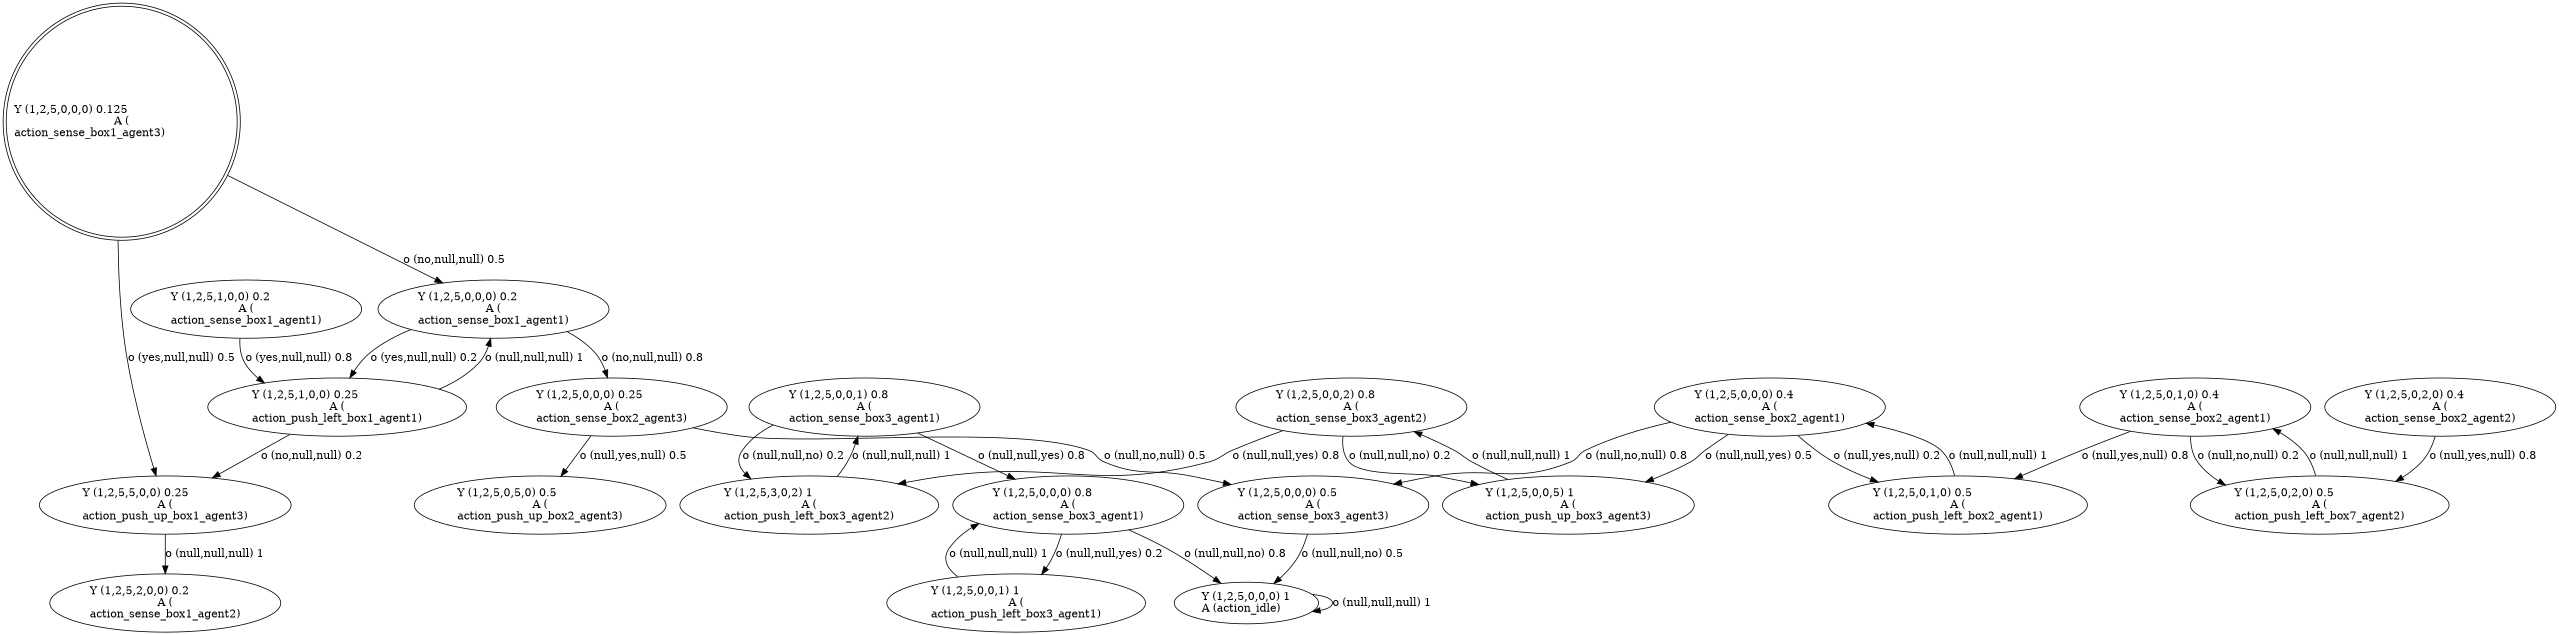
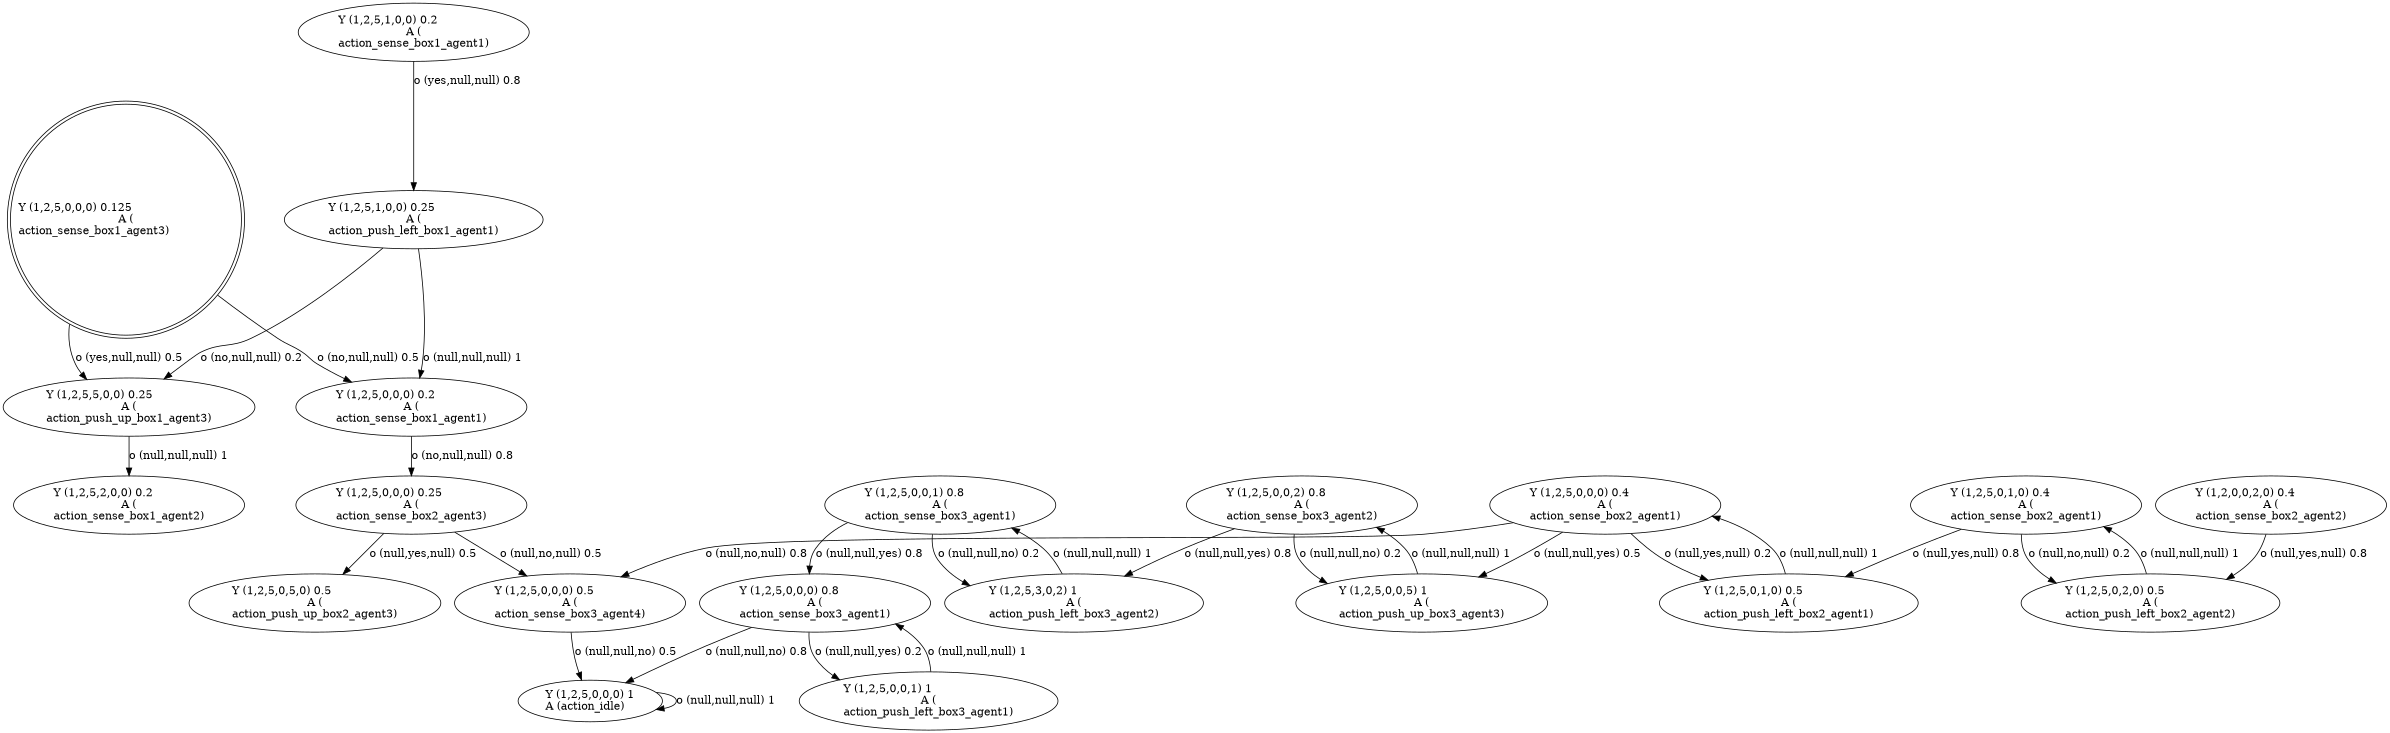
edge "Y (1,2,5,0,0,0) 0.2 A ( action_sense_box1_agent1)" -> "Y (1,2,5,1,0,0) 0.25 A ( action_push_left_box1_agent1)": removed, label "o (yes,null,null) 0.2"
node "Y (1,2,5,0,2,0) 0.4 A ( action_sense_box2_agent2)": label "Y (1,2,5,0,2,0) 0.4 A ( action_sense_box2_agent2)" -> "Y (1,2,0,0,2,0) 0.4 A ( action_sense_box2_agent2)"
node "Y (1,2,5,0,0,0) 0.5 A ( action_sense_box3_agent3)": label "Y (1,2,5,0,0,0) 0.5 A ( action_sense_box3_agent3)" -> "Y (1,2,5,0,0,0) 0.5 A ( action_sense_box3_agent4)"
node "Y (1,2,5,0,2,0) 0.5 A ( action_push_left_box7_agent2)": label "Y (1,2,5,0,2,0) 0.5 A ( action_push_left_box7_agent2)" -> "Y (1,2,5,0,2,0) 0.5 A ( action_push_left_box2_agent2)"
